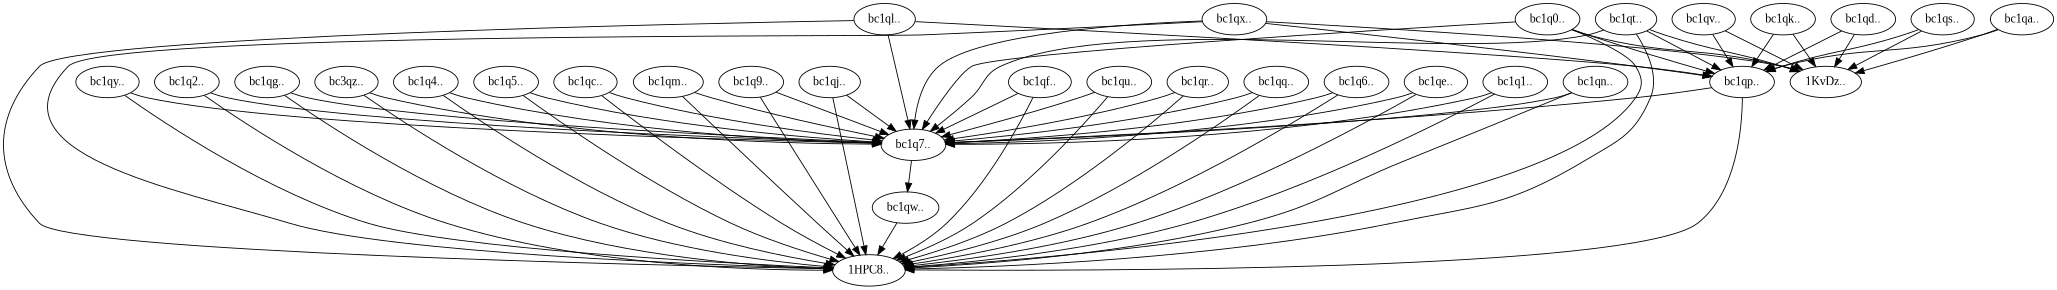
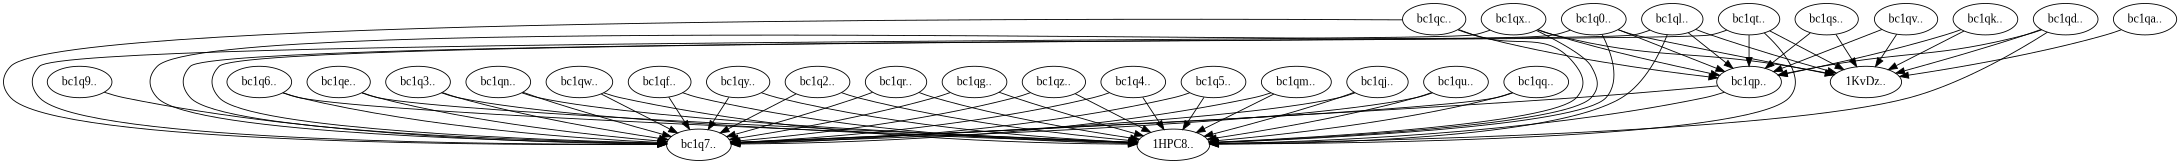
edge "bc1qa.." -> "bc1qp..": now "bc1qc.." -> "bc1qp.."
edge "bc1ql.." -> "1KvDz..": added
node "bc3qz..": label "bc3qz.." -> "bc1qz.."
node "bc1q1..": label "bc1q1.." -> "bc1q3.."
edge "bc1q9.." -> "1HPC8..": now "bc1qd.." -> "1HPC8.."
edge "bc1q7.." -> "bc1qw..": reversed
